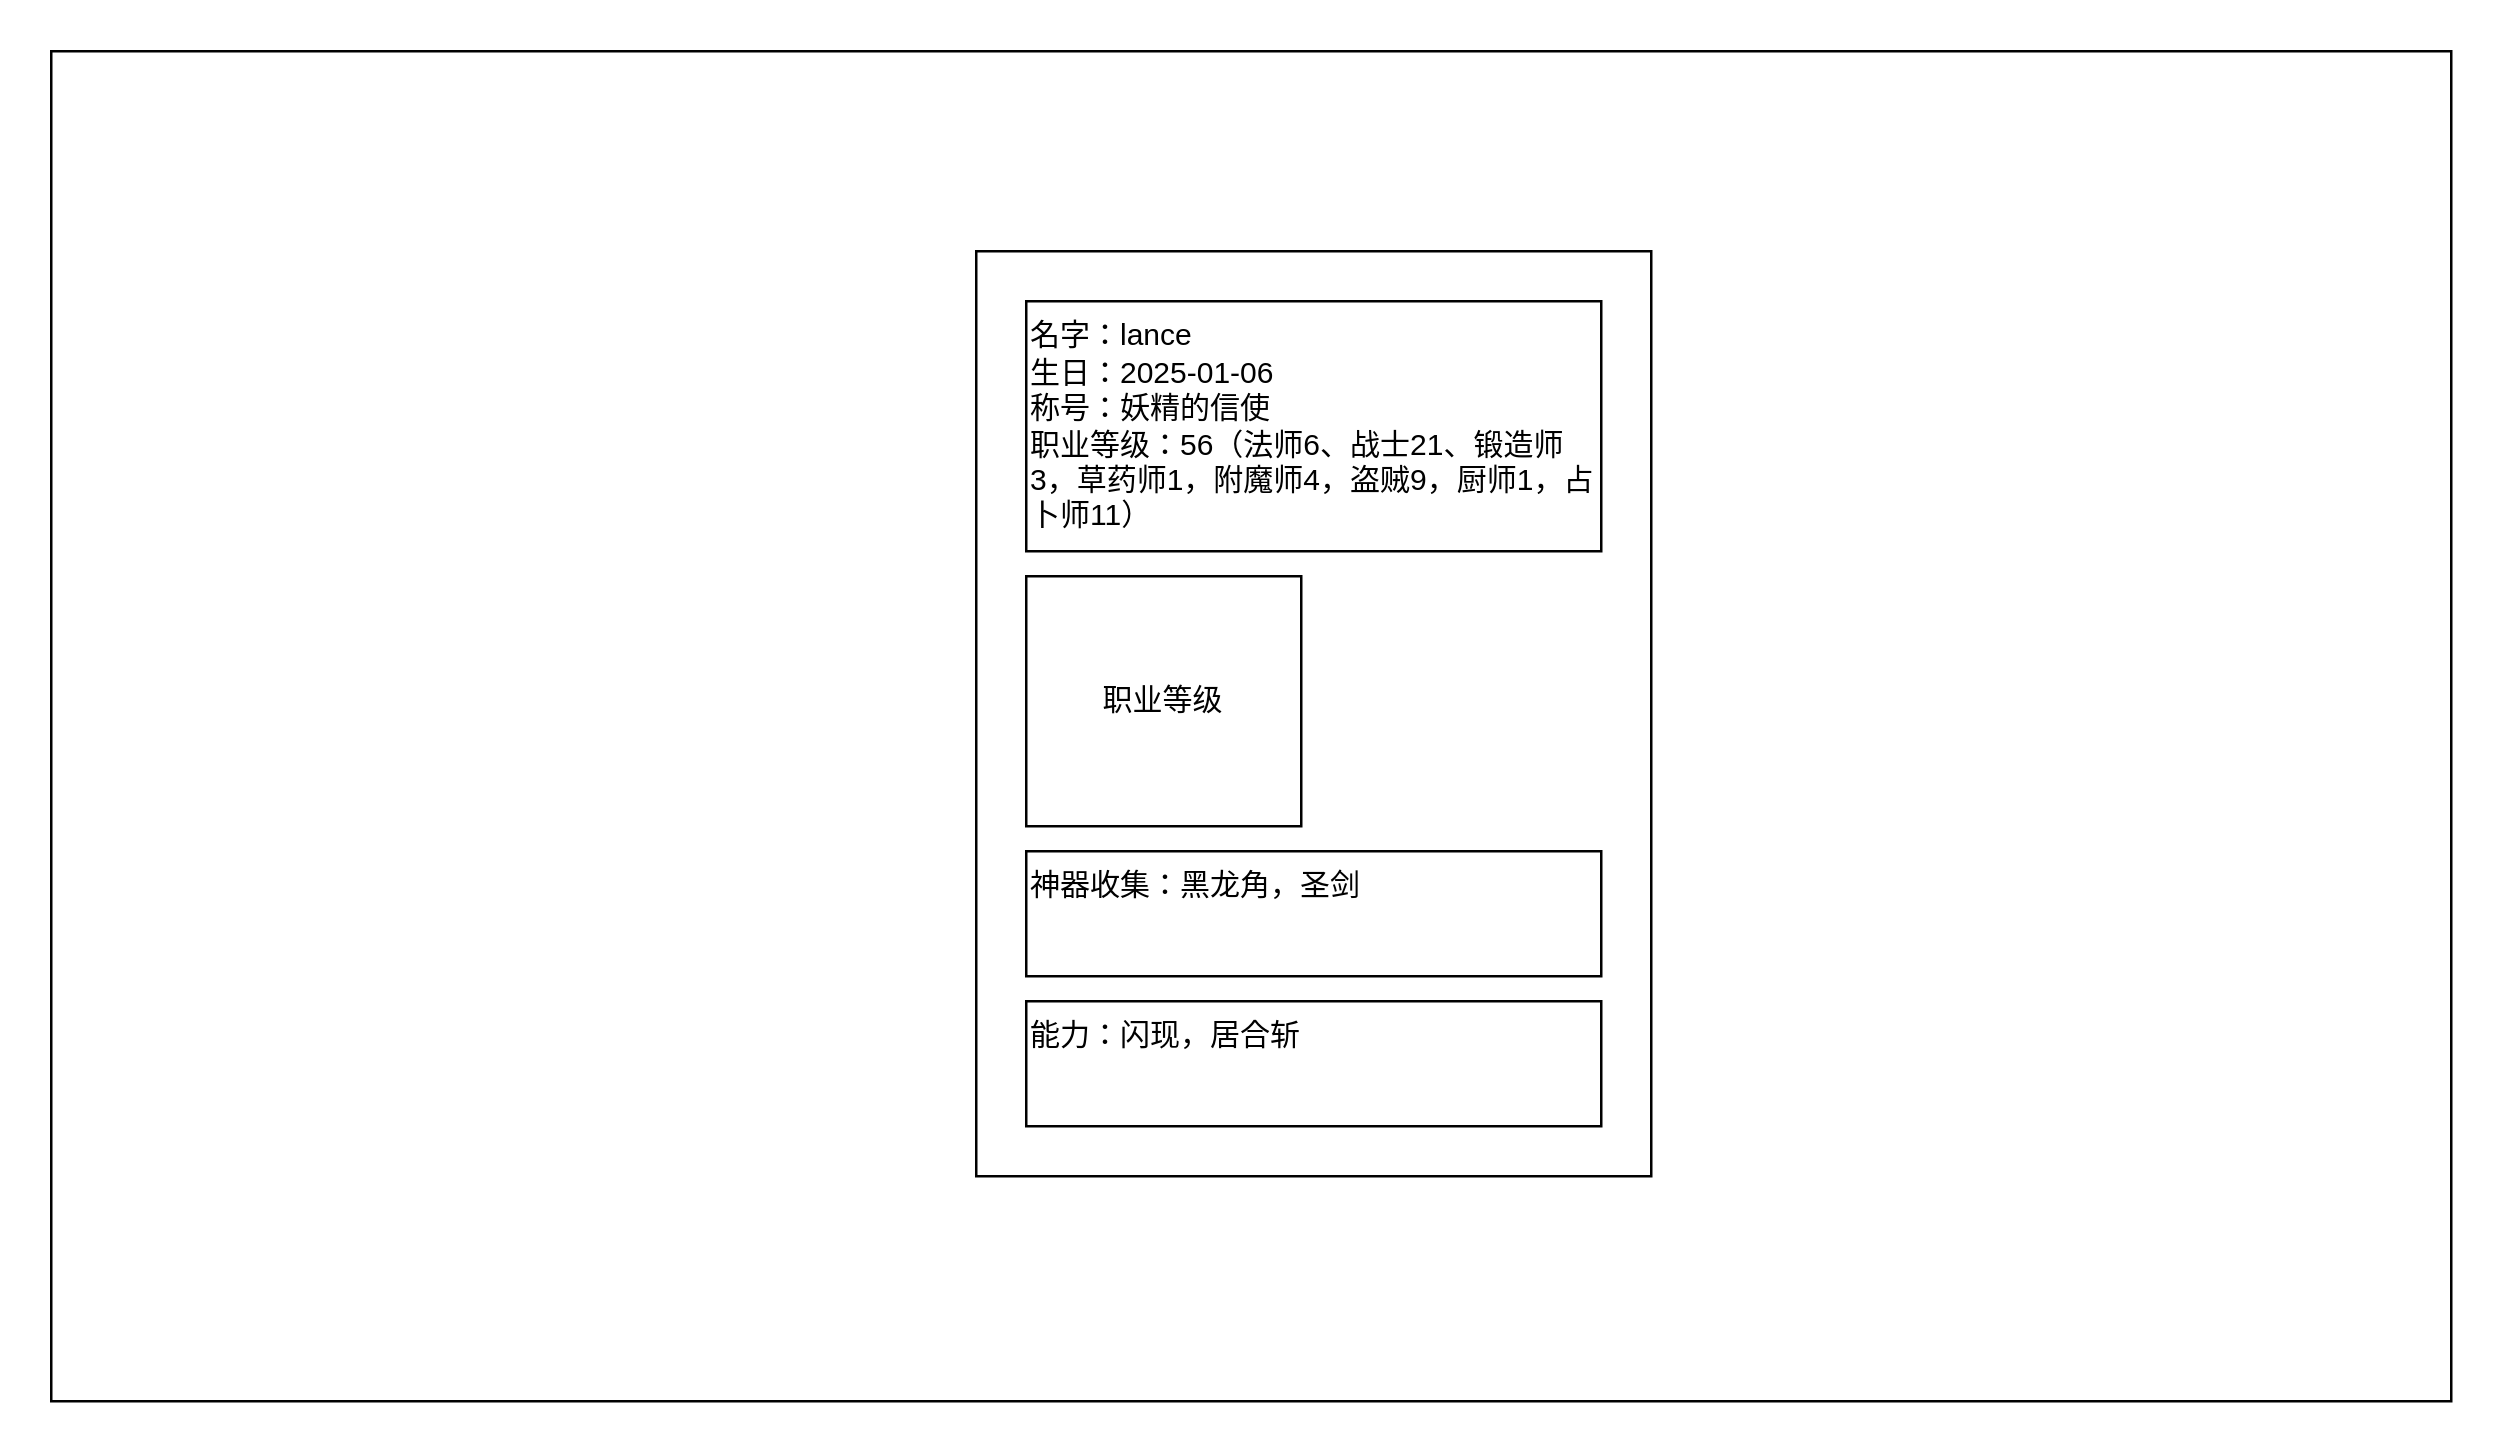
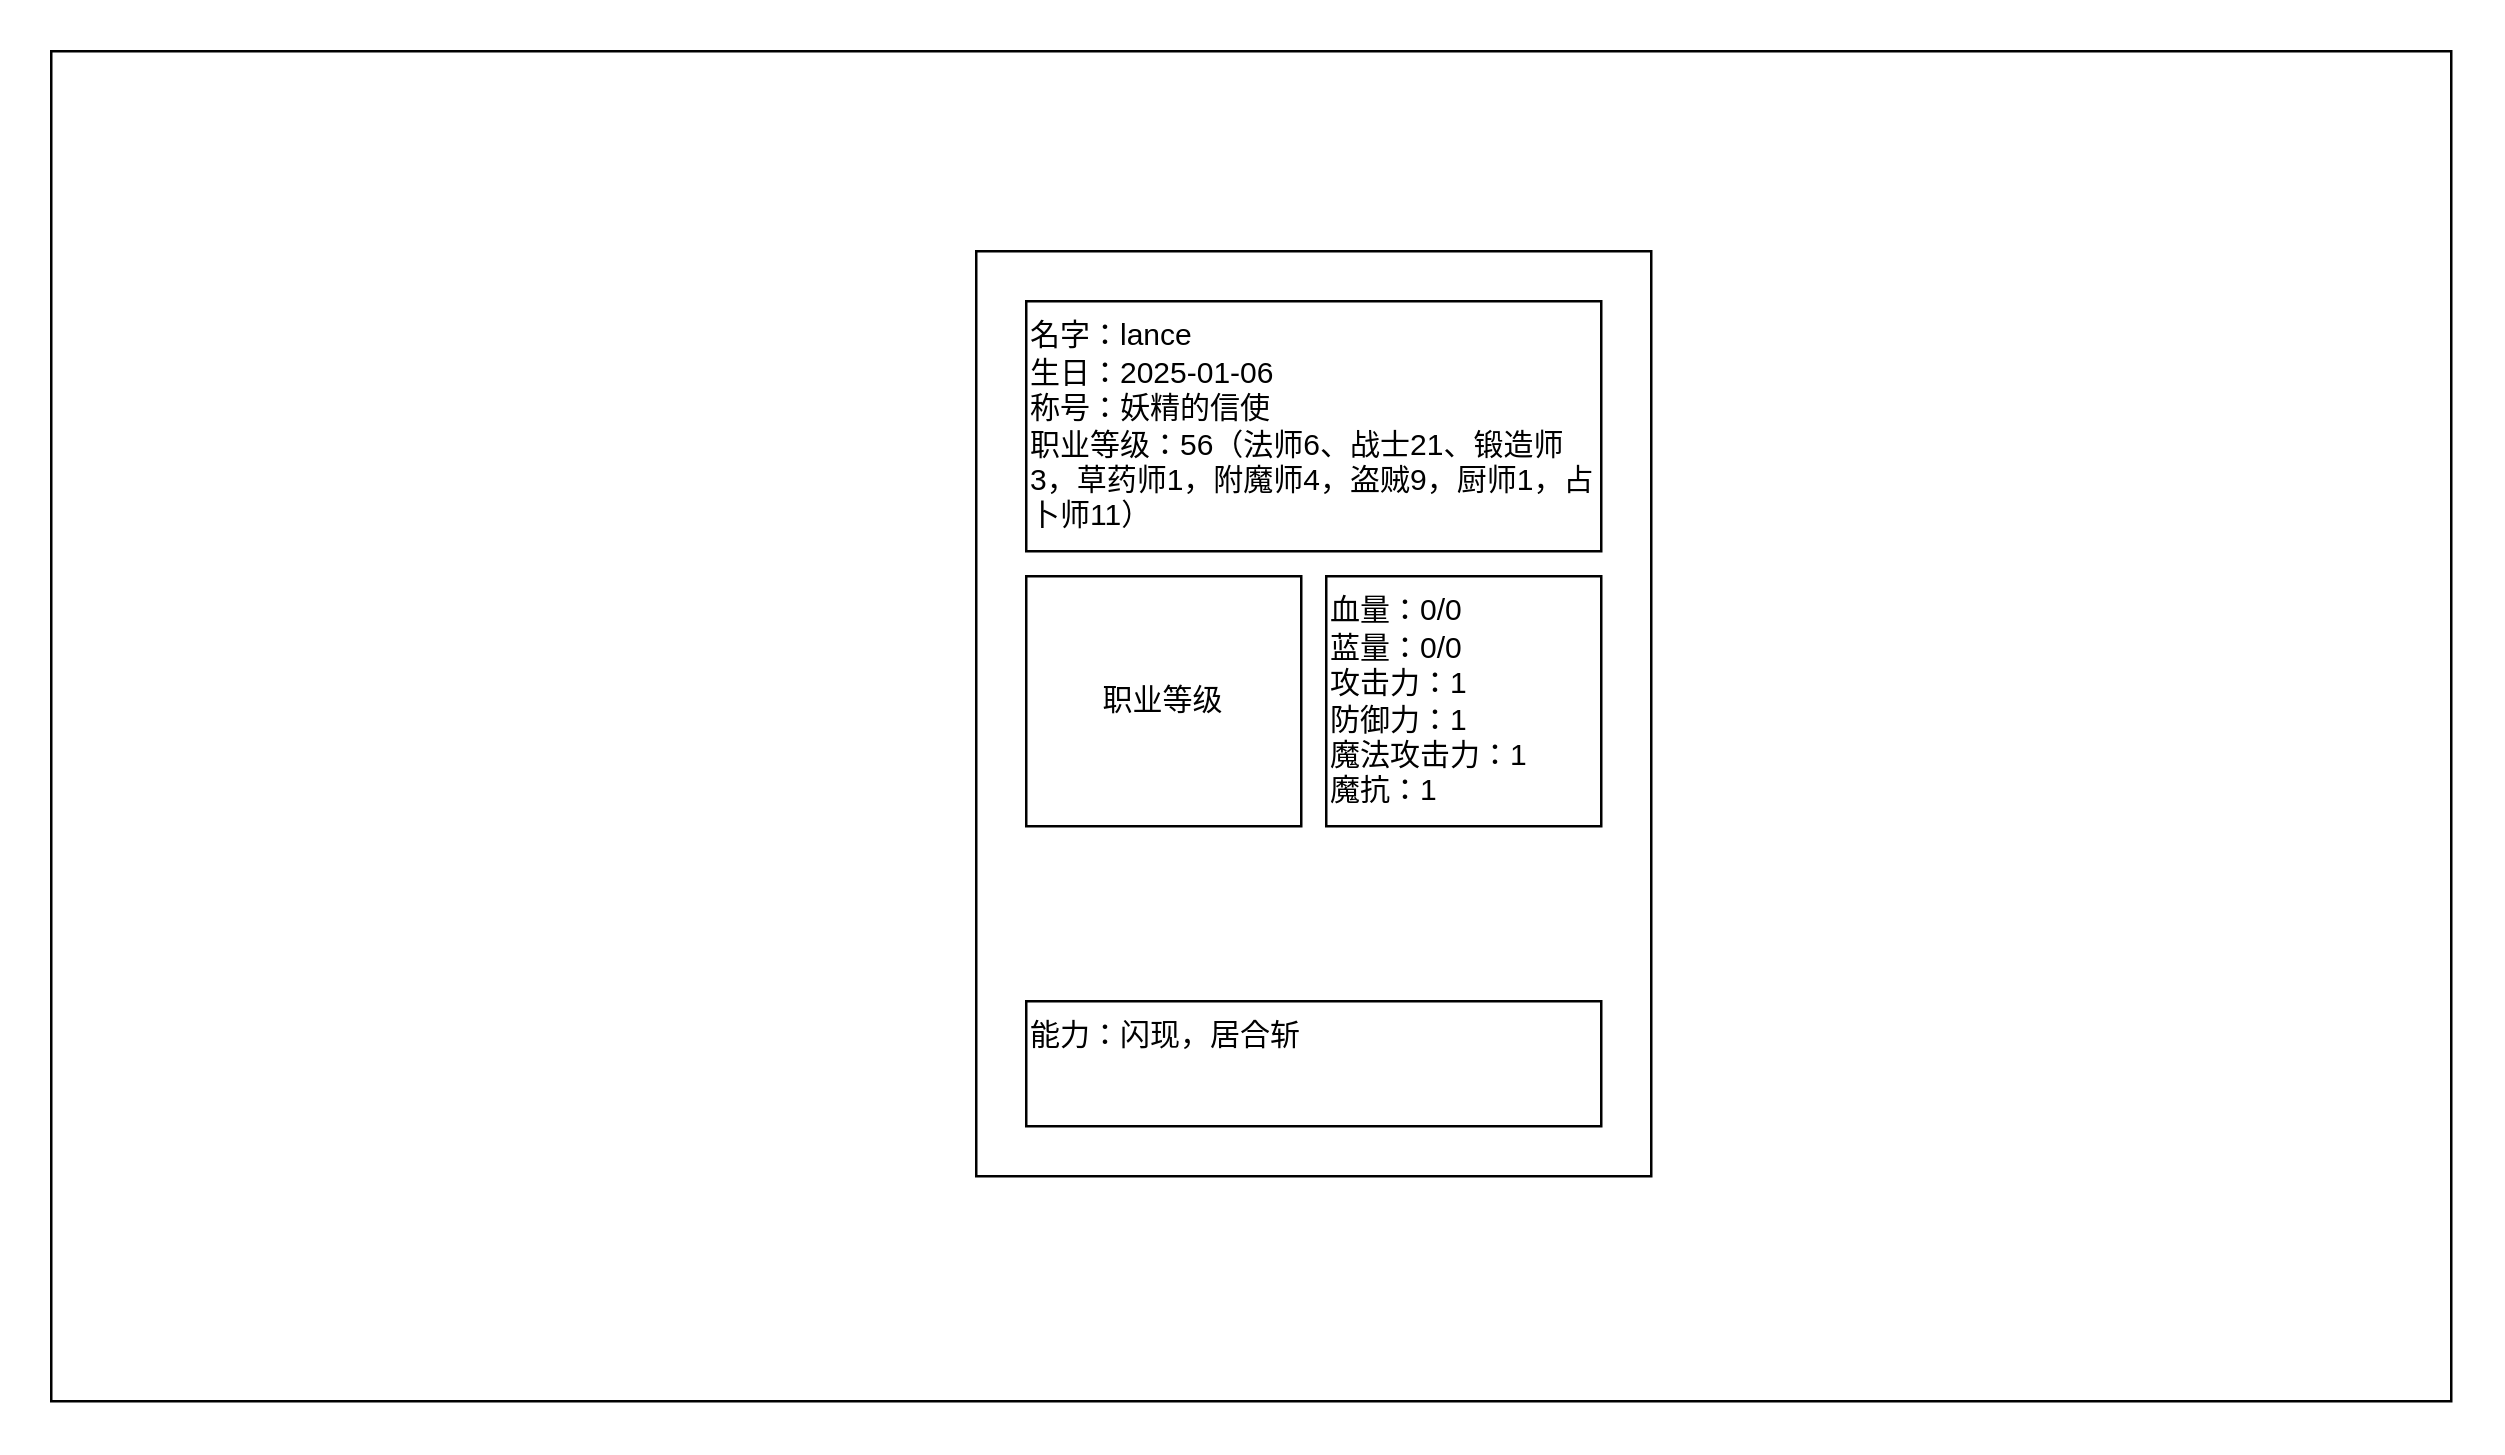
node "血量：0/0 蓝量：0/0 攻击力：1 防御力：1 魔法攻击力：1 魔抗：1": added
node "神器收集：黑龙角，圣剑": removed
